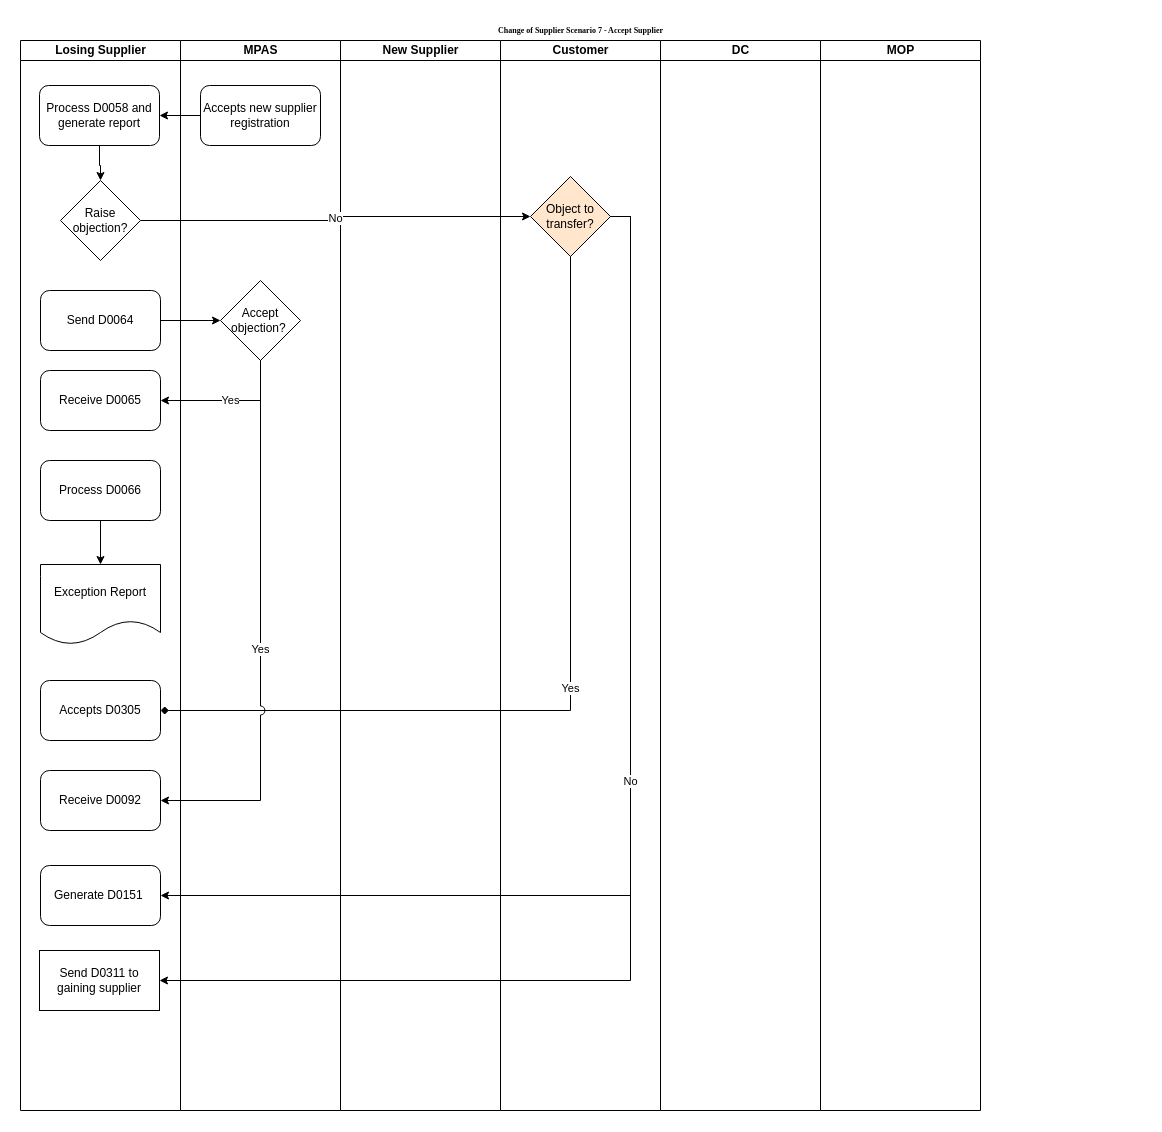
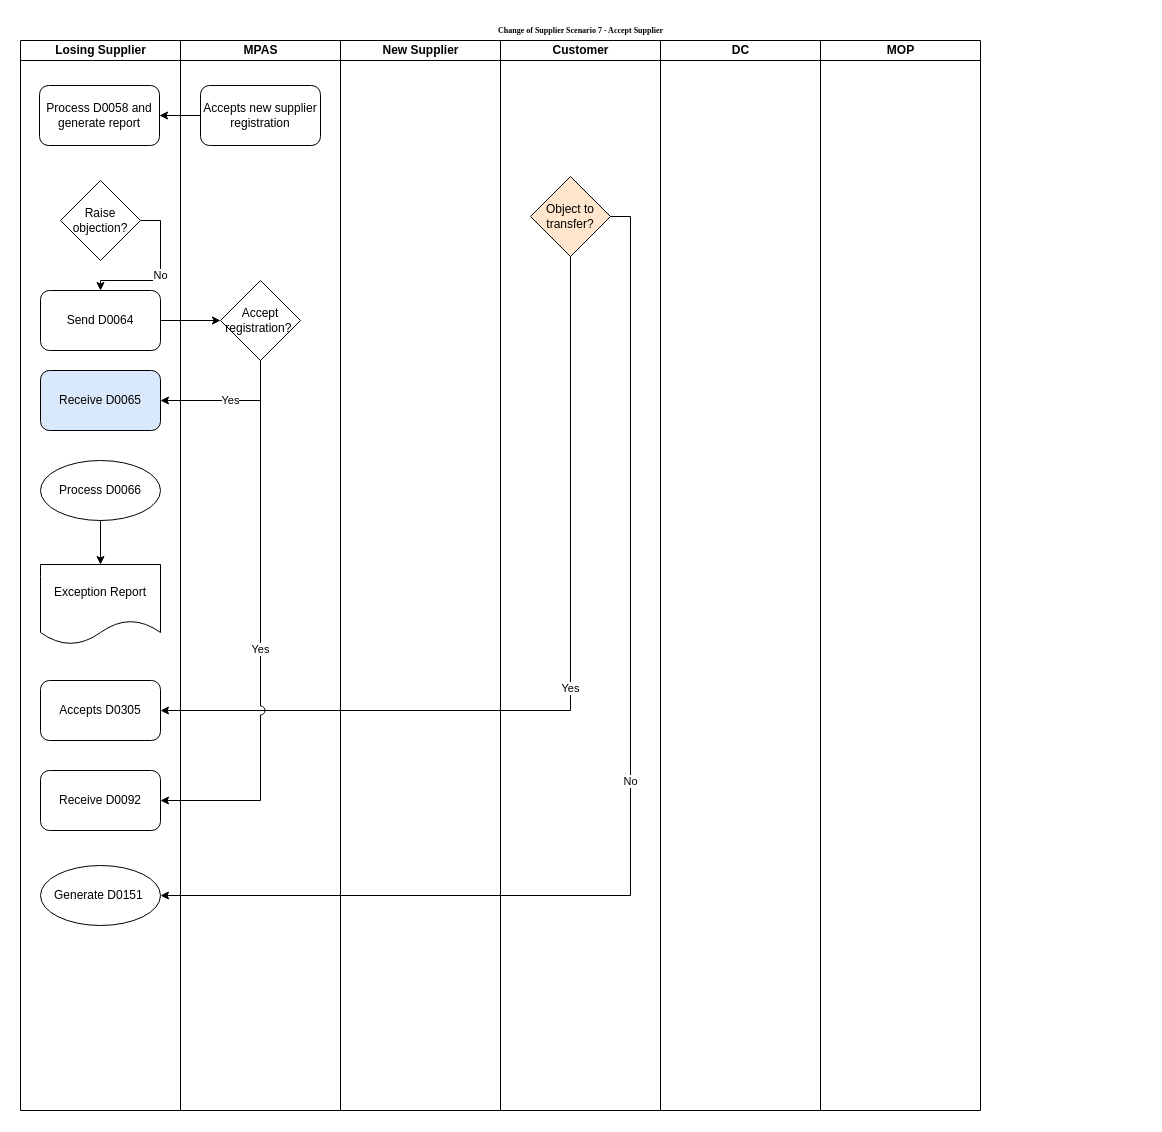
edge "Process D0058 and generate report" -> "Raise objection?": removed
edge "Raise objection?" -> "Object to transfer?": now "Raise objection?" -> "Send D0064"
node "Accept objection?": label "Accept objection?" -> "Accept registration?"
node "Receive D0065": fillcolor #ffffff -> #dae8fc
node "Process D0066": shape rounded rectangle -> ellipse
edge "Object to transfer?" -> "Accepts D0305": arrowhead diamond -> classic
node "Generate D0151": shape rounded rectangle -> ellipse
node "Send D0311 to gaining supplier": removed
edge "Object to transfer?" -> "Send D0311 to gaining supplier": removed
